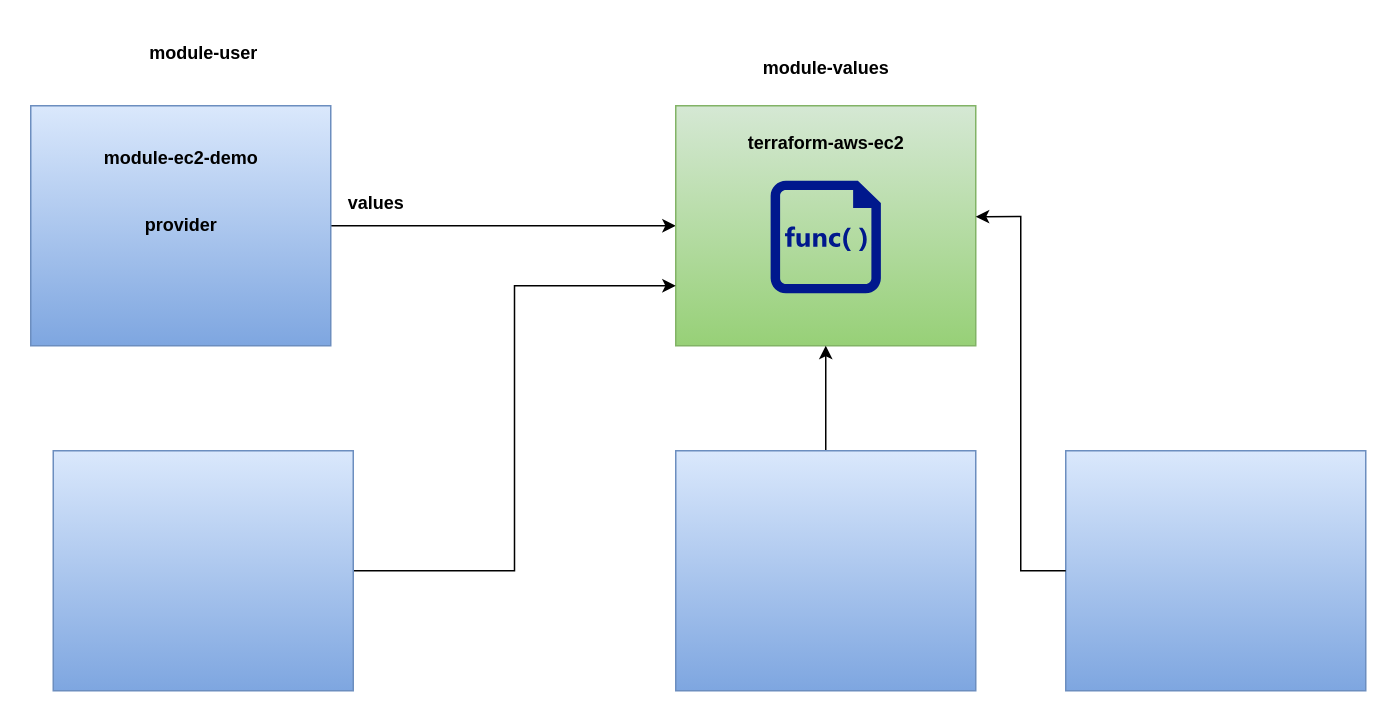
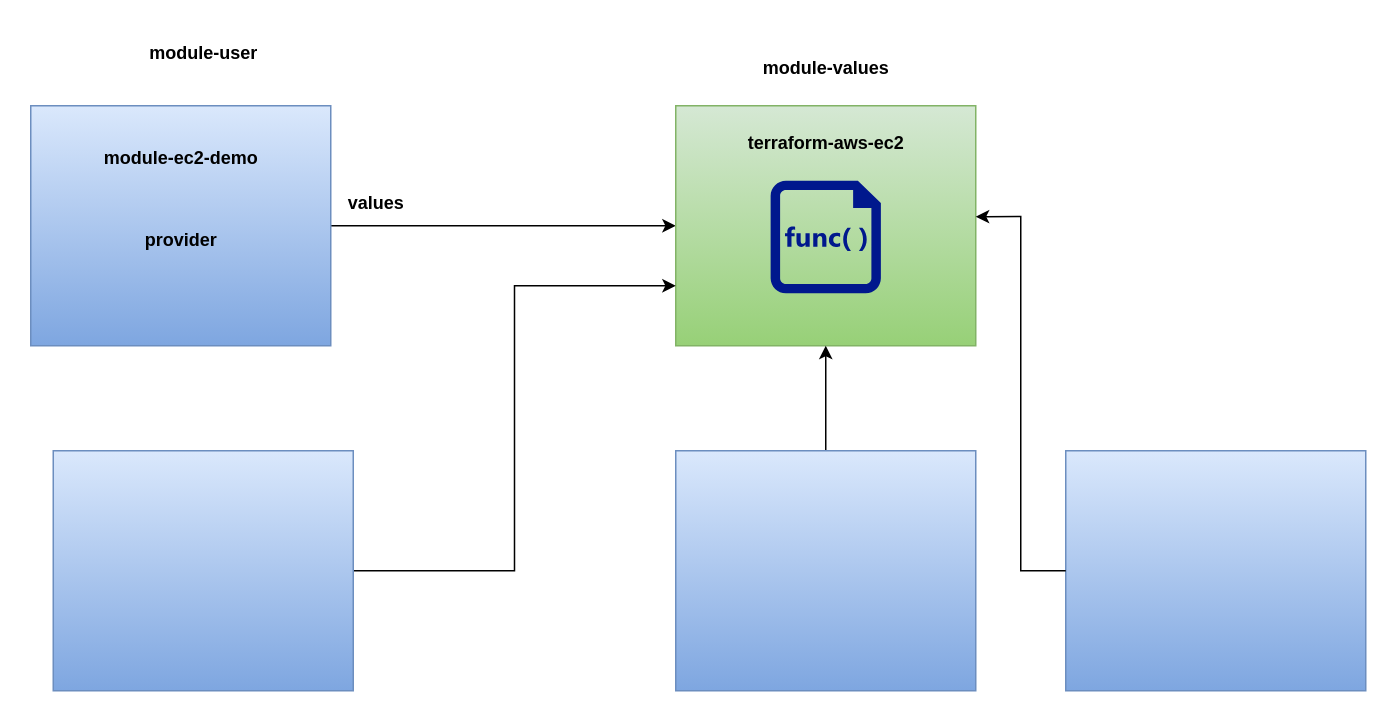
node "provider": moved (181, 226) -> (181, 241)
